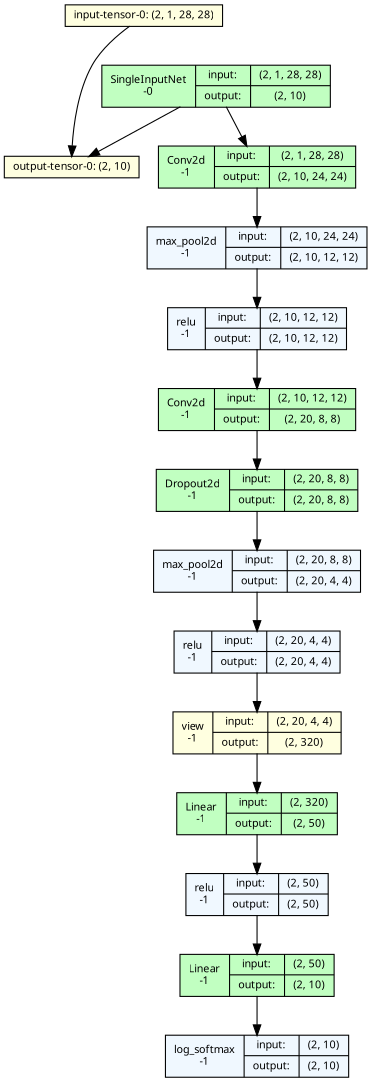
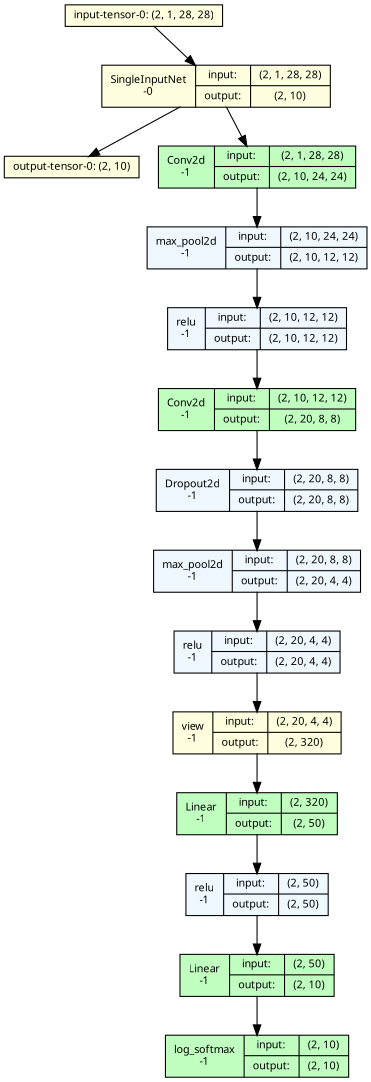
edge "input-tensor-0: (2, 1, 28, 28)" -> "output-tensor-0: (2, 10)": now "input-tensor-0: (2, 1, 28, 28)" -> "SingleInputNet"
node "SingleInputNet": fillcolor darkseagreen1 -> lightyellow
node "Dropout2d": fillcolor darkseagreen1 -> aliceblue
node "log_softmax": fillcolor aliceblue -> darkseagreen1
